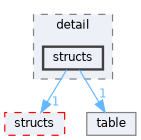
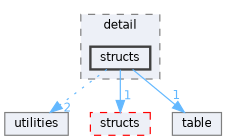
node "utilities": added
